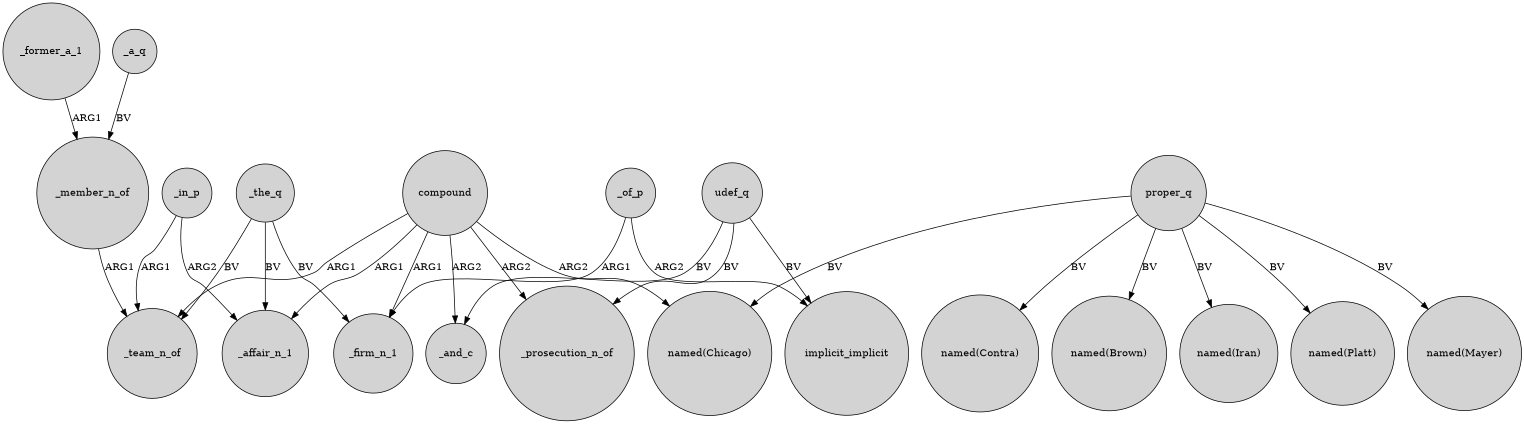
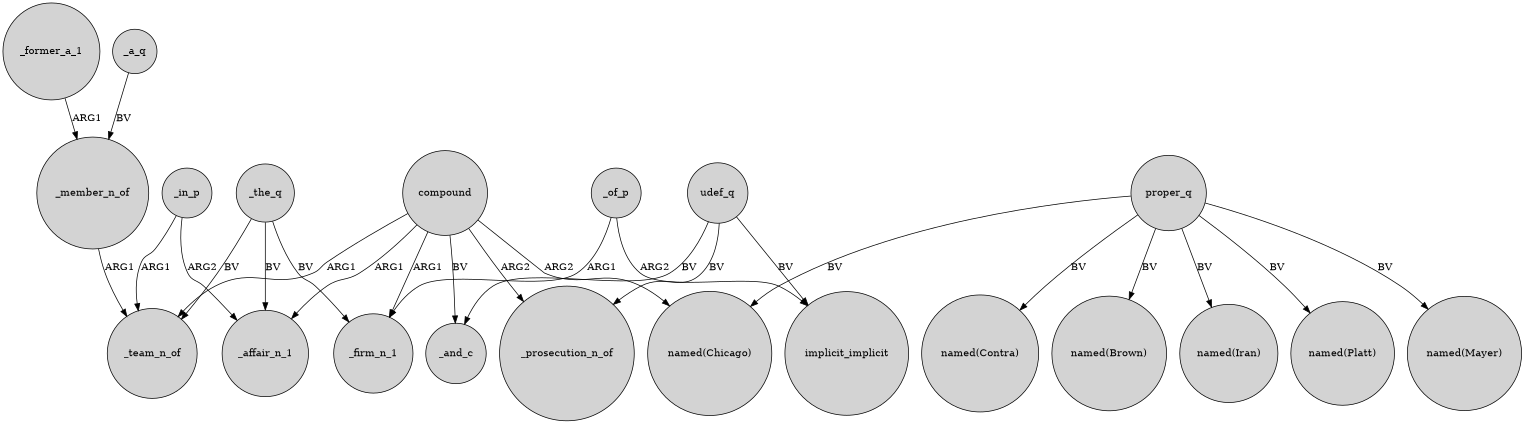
edge "compound" -> "_and_c": label "ARG2" -> "BV"
